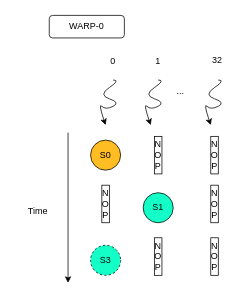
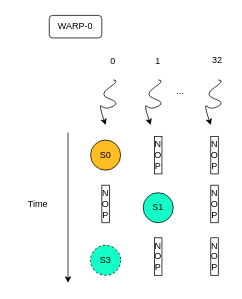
node "WARP-0": size 75x23 -> 53x23
node "Time": moved (38, 211) -> (38, 204)
